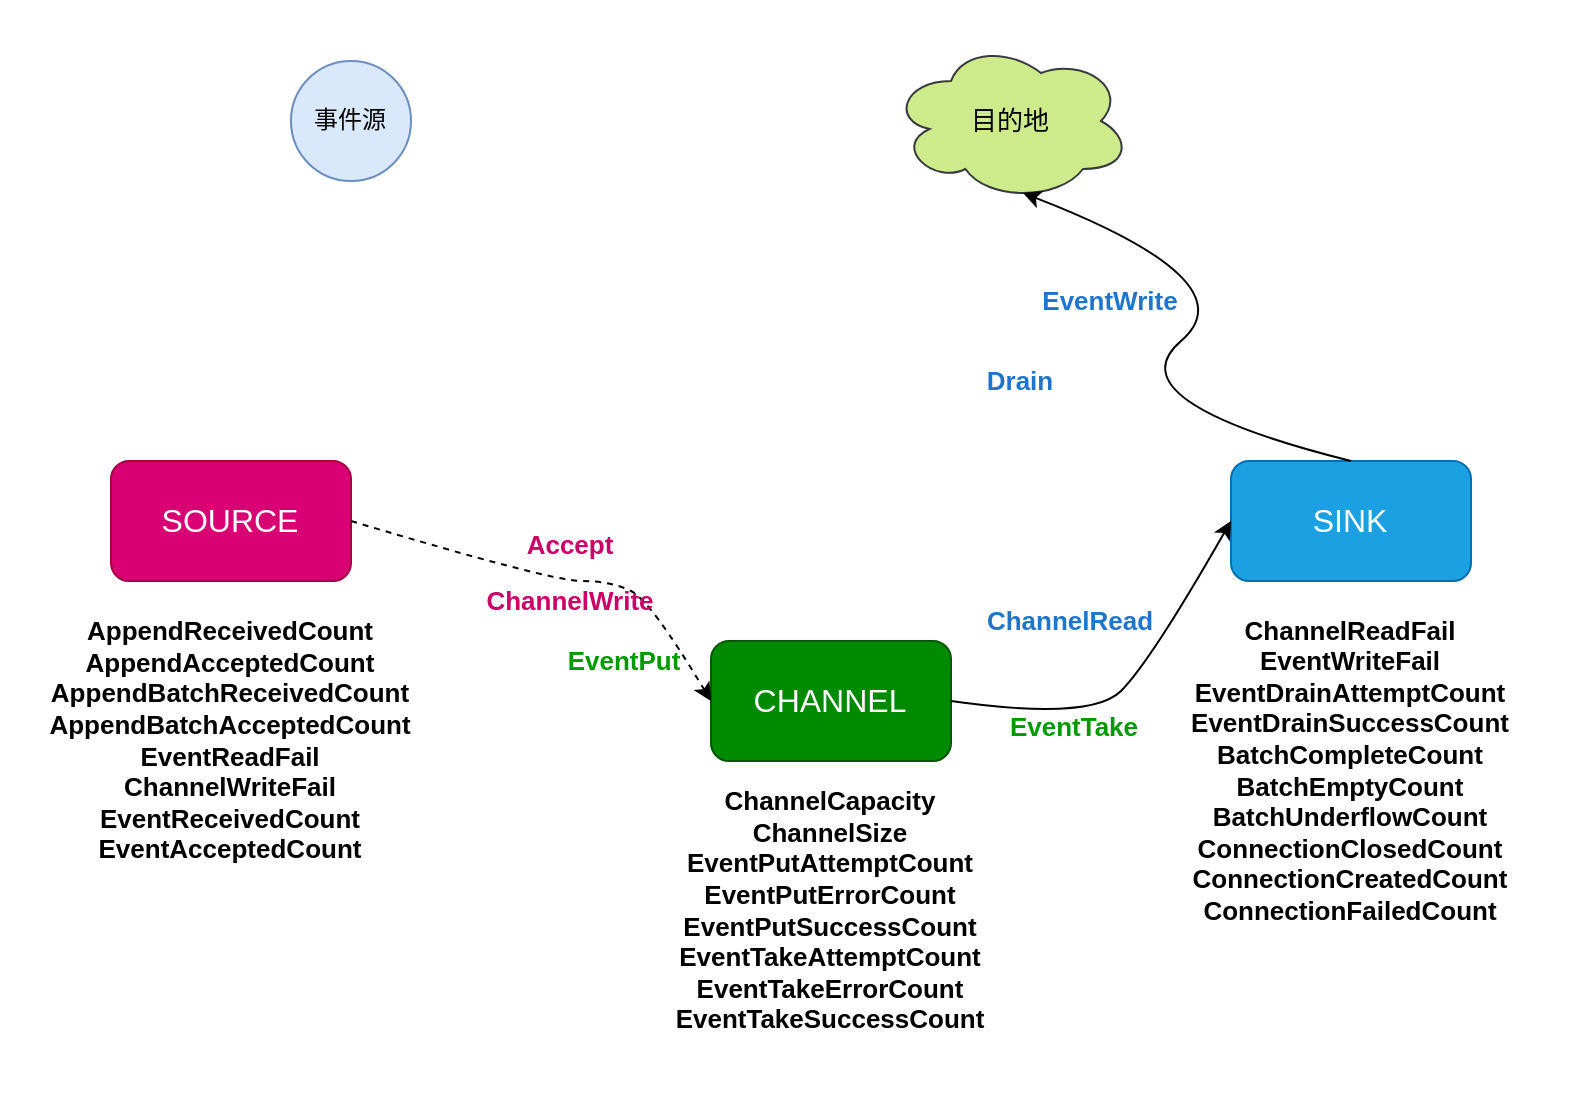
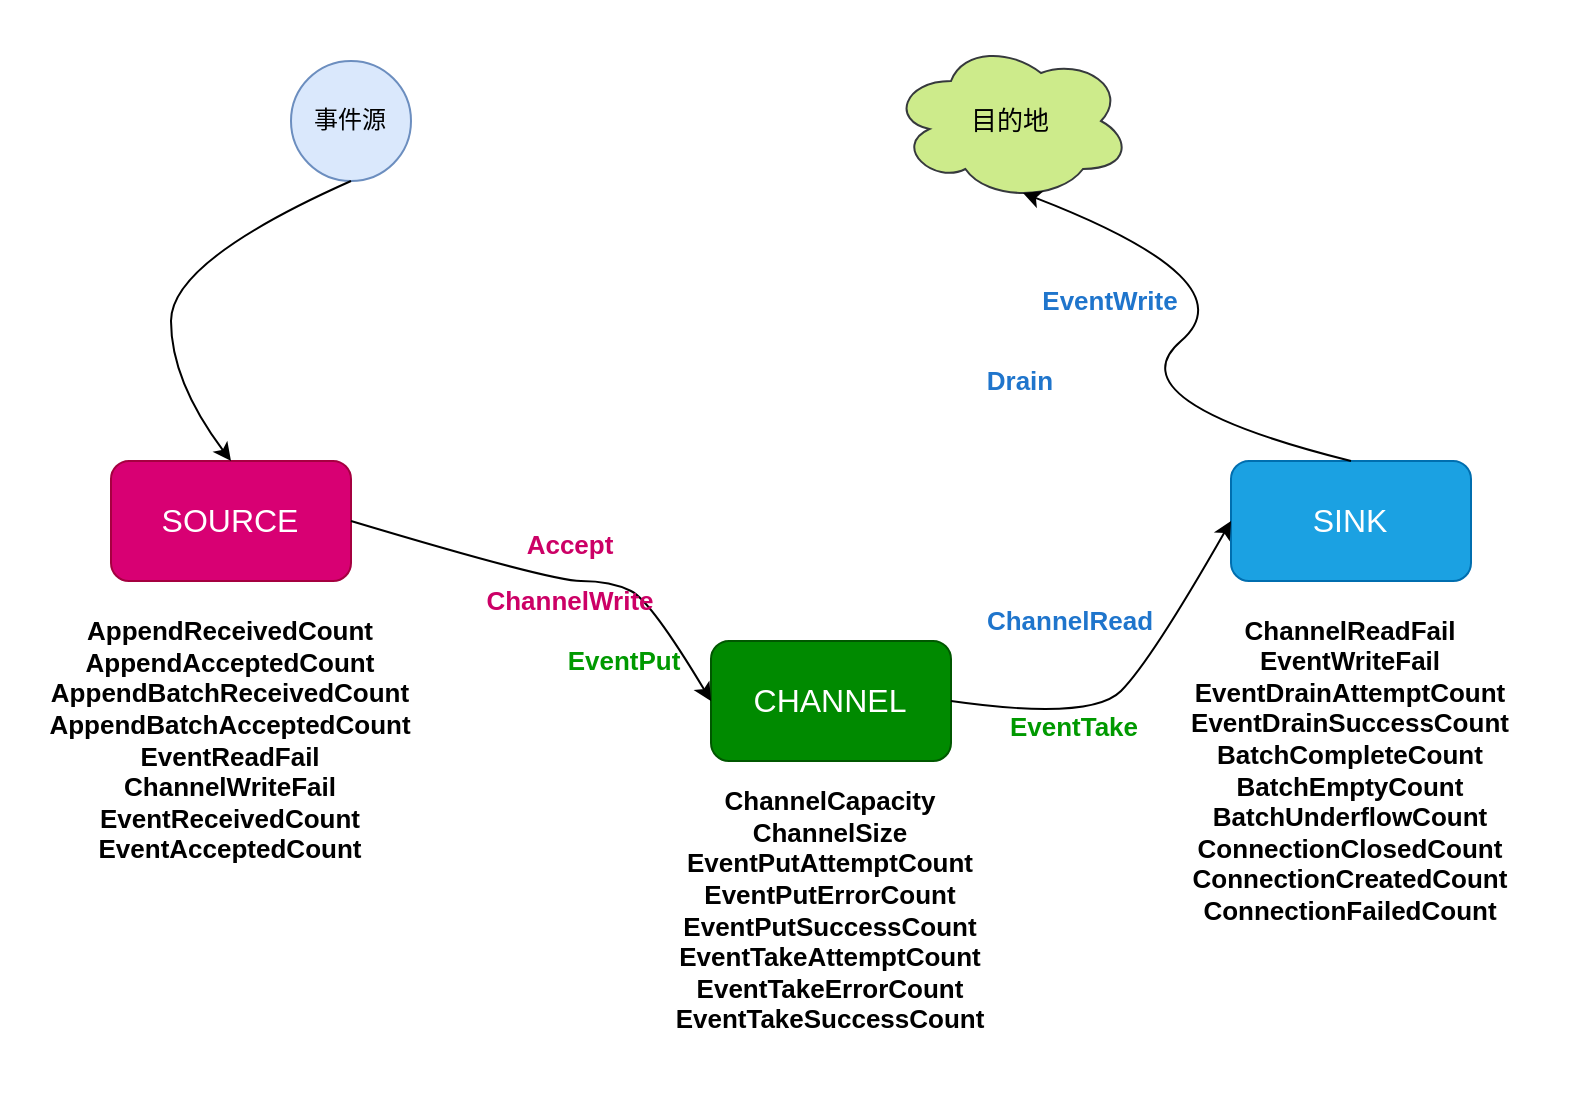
edge "事件源" -> "SOURCE": added
edge "SOURCE" -> "CHANNEL": style dashed -> solid
